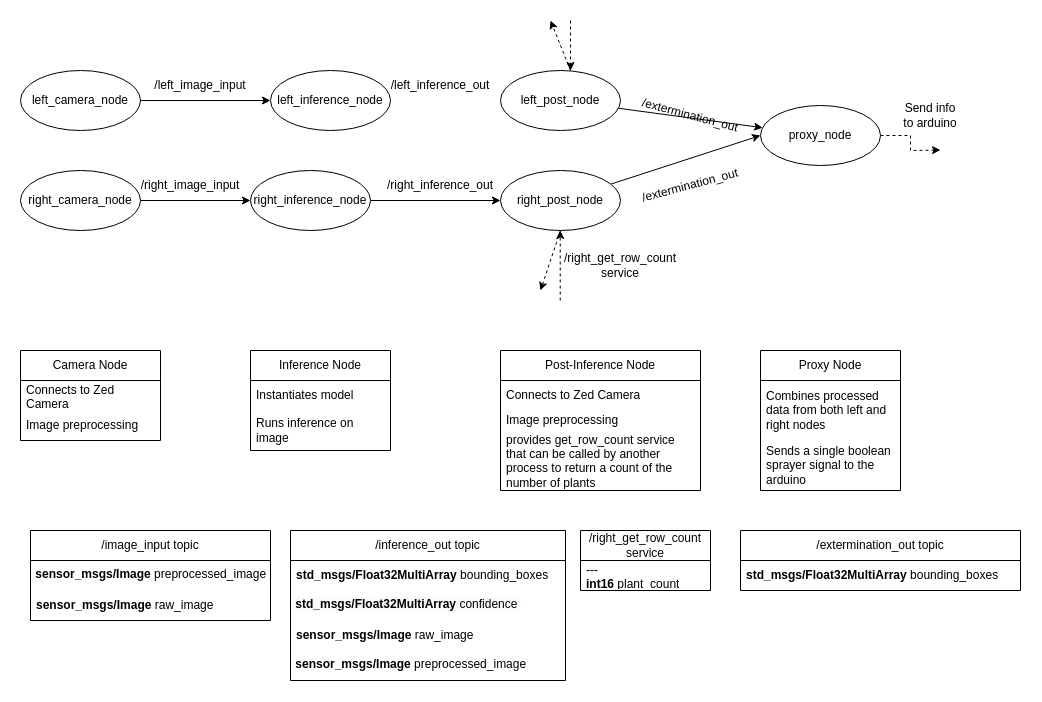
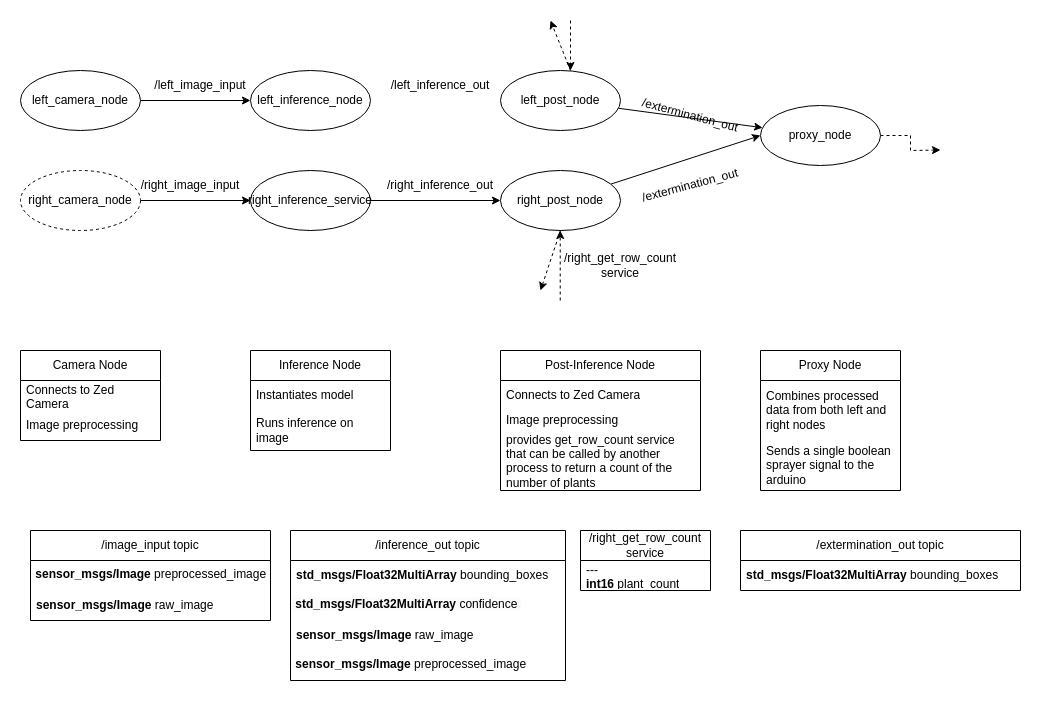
node "left_inference_node": moved (331, 101) -> (311, 101)
node "Send info to arduino": removed
node "right_camera_node": style solid -> dashed
node "right_inference_node": label "right_inference_node" -> "right_inference_service"
